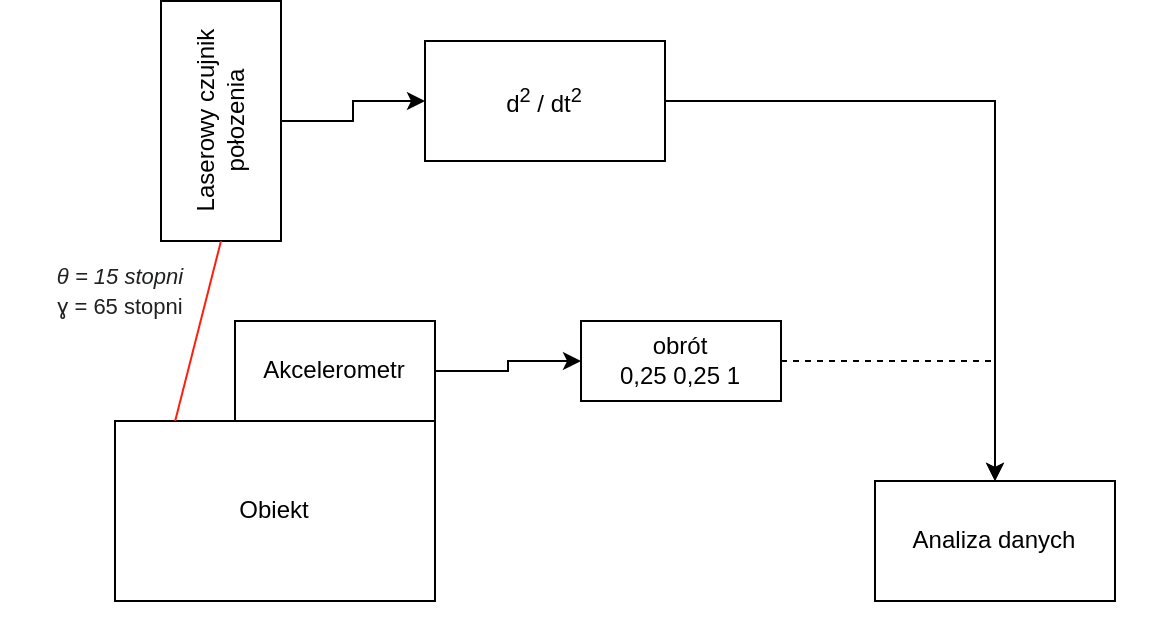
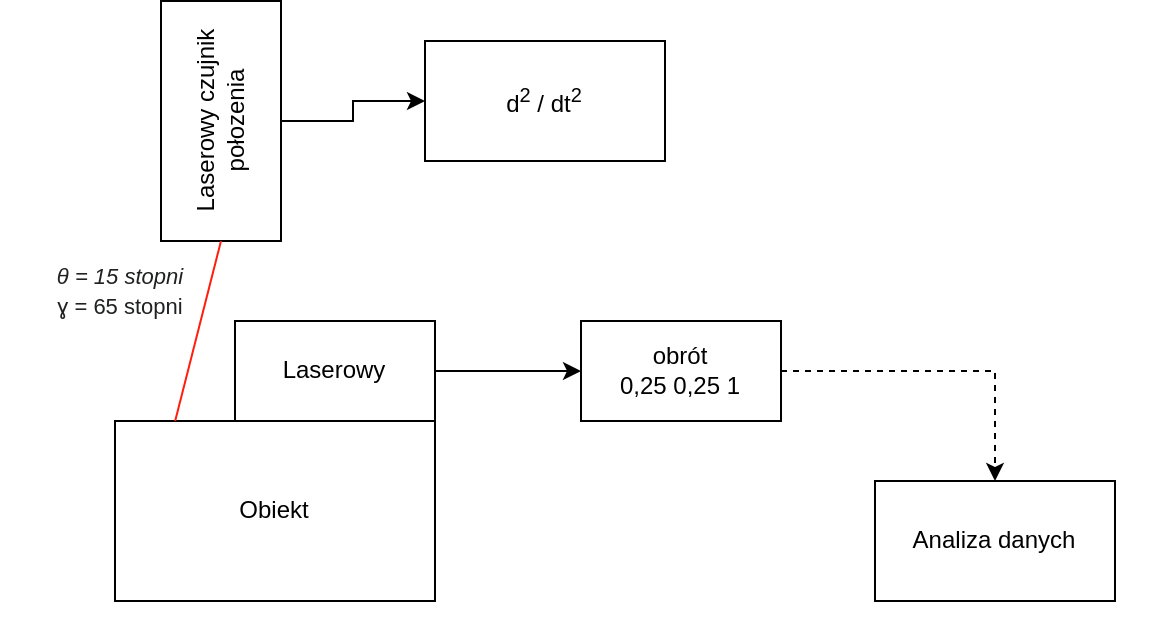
edge "d2 / dt2" -> "Analiza danych": removed
node "obrót 0,25 0,25 1": size 200x80 -> 200x100
node "Akcelerometr": label "Akcelerometr" -> "Laserowy"
